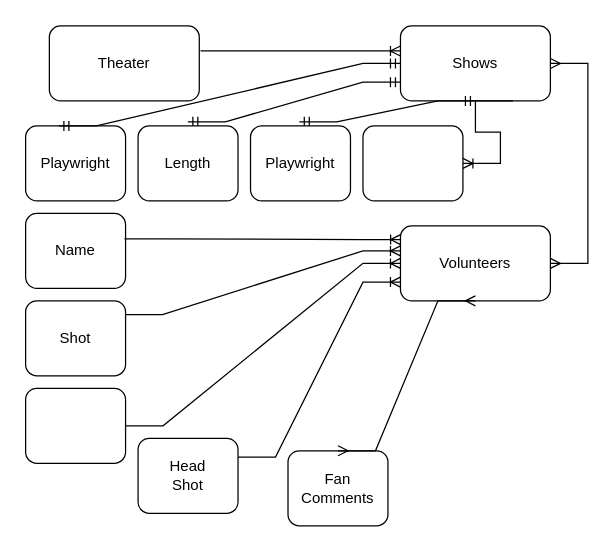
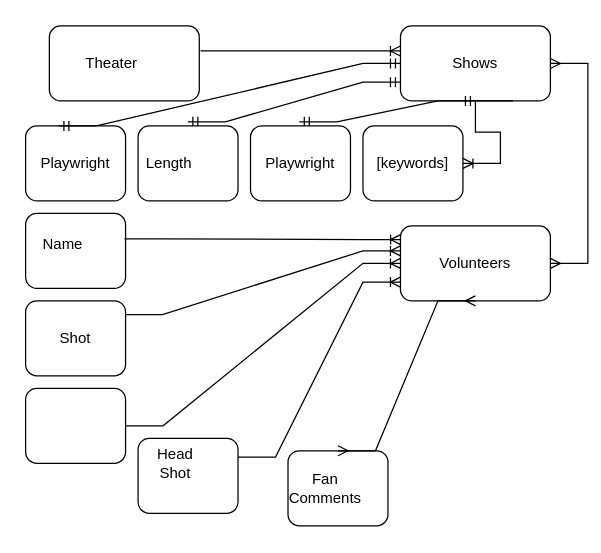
node "Theater": moved (124, 63) -> (112, 63)
node "Length": moved (188, 163) -> (169, 163)
node "[keywords]": added
node "Name": moved (76, 251) -> (63, 244)
node "Head Shot": moved (188, 476) -> (176, 463)
node "Fan Comments": moved (338, 488) -> (326, 488)
